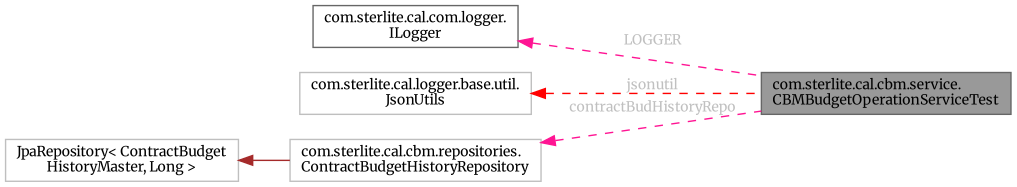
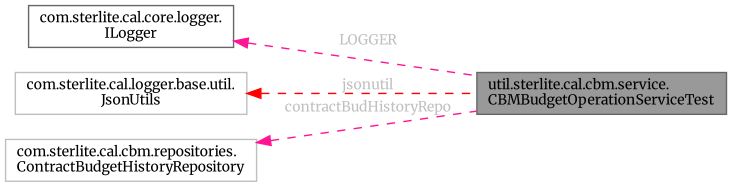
node "com.sterlite.cal.com.logger. ILogger": label "com.sterlite.cal.com.logger. ILogger" -> "com.sterlite.cal.core.logger. ILogger"
node "com.sterlite.cal.cbm.service. CBMBudgetOperationServiceTest": label "com.sterlite.cal.cbm.service. CBMBudgetOperationServiceTest" -> "util.sterlite.cal.cbm.service. CBMBudgetOperationServiceTest"
node "JpaRepository< ContractBudget HistoryMaster, Long >": removed
